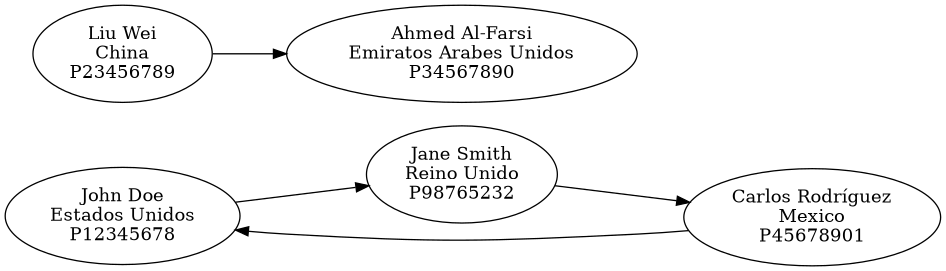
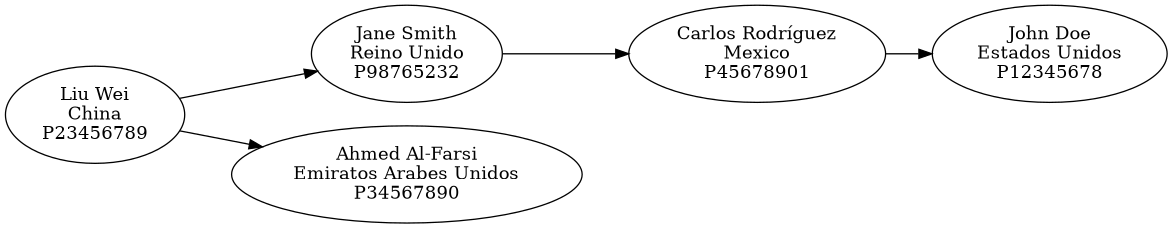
edge "John Doe Estados Unidos P12345678" -> "Jane Smith Reino Unido P98765232": now "Liu Wei China P23456789" -> "Jane Smith Reino Unido P98765232"
